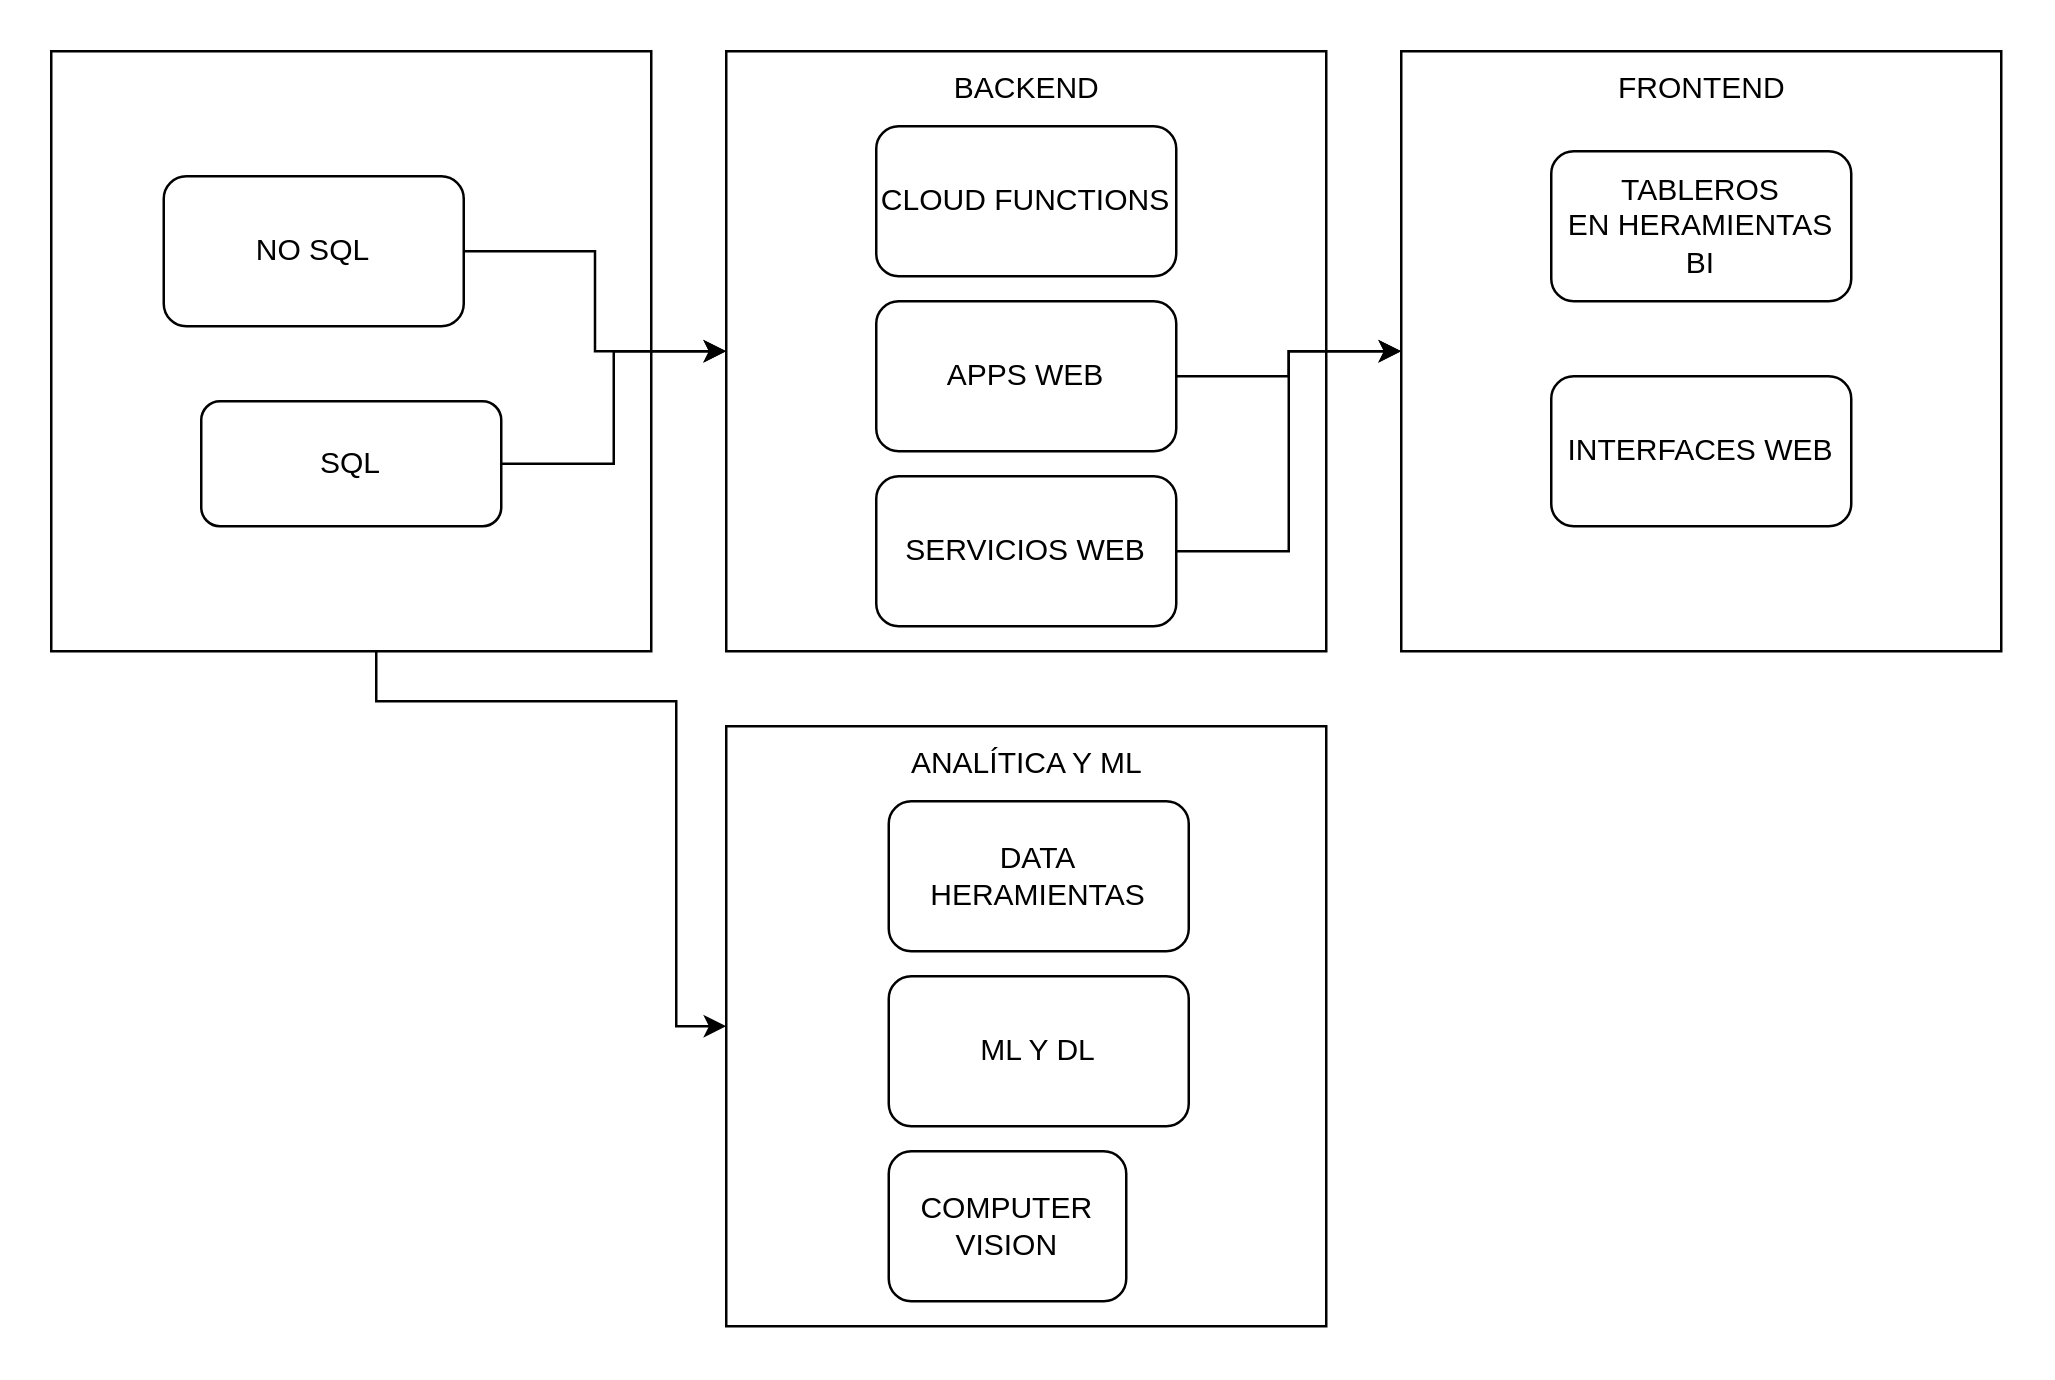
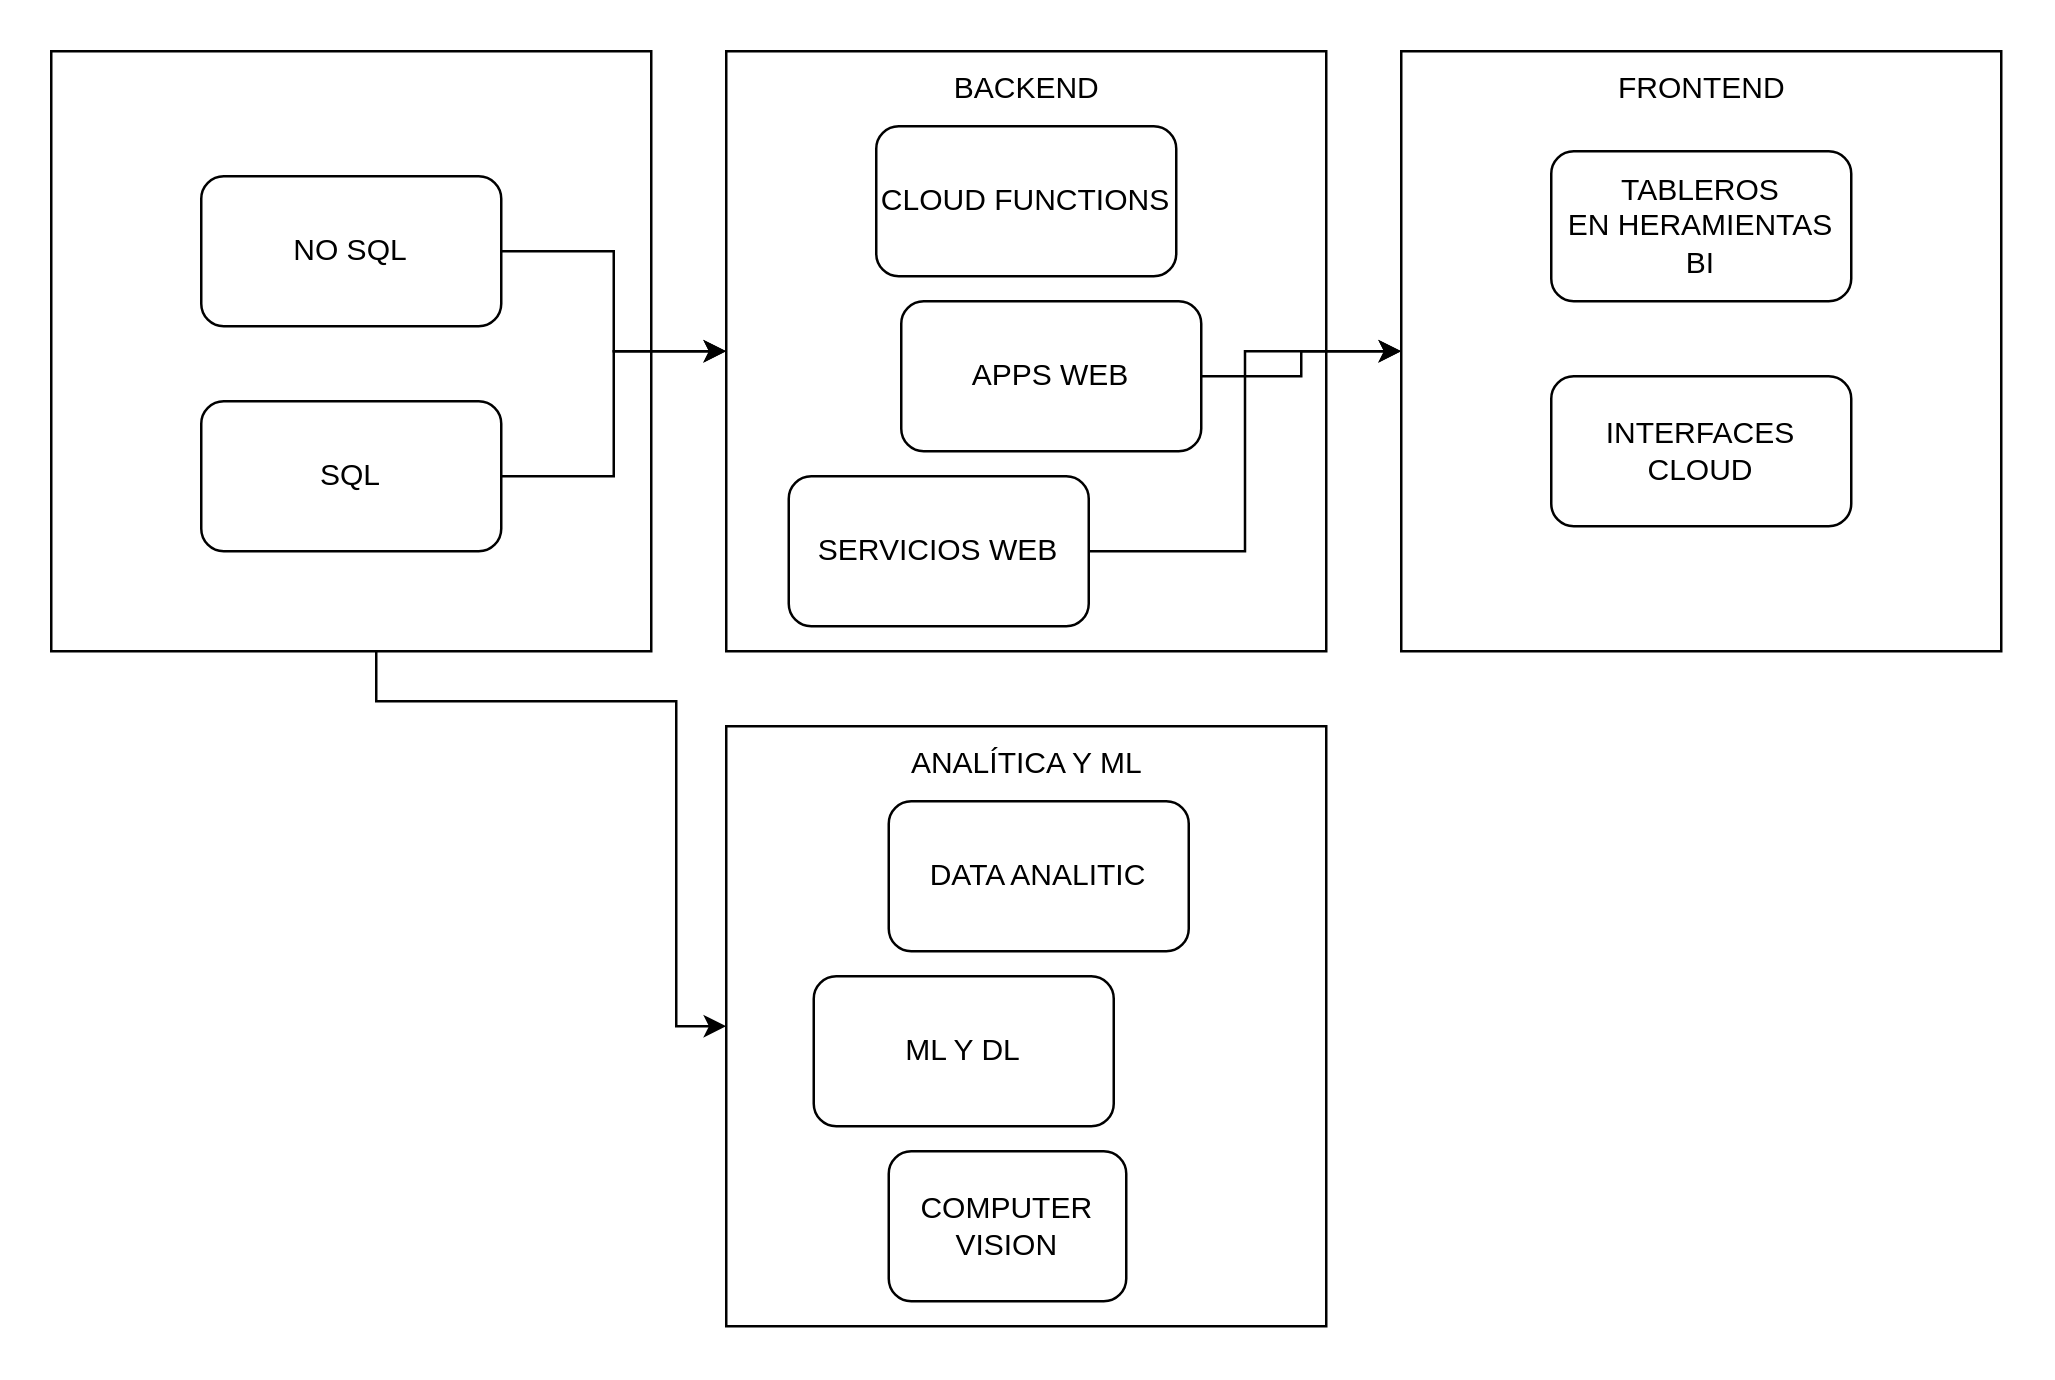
node "NO SQL": moved (314, 251) -> (351, 251)
node "APPS WEB": moved (1026, 376) -> (1051, 376)
node "INTERFACES WEB": label "INTERFACES WEB" -> "INTERFACES CLOUD"
node "SQL": size 300x125 -> 300x150
node "SERVICIOS WEB": moved (1026, 551) -> (939, 551)
node "DATA HERAMIENTAS": label "DATA HERAMIENTAS" -> "DATA ANALITIC"
node "ML Y DL": moved (1039, 1051) -> (964, 1051)
